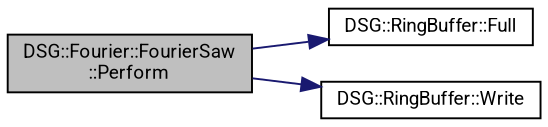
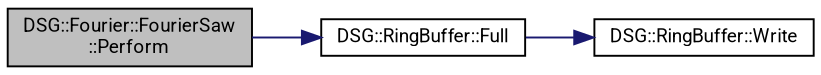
edge "DSG::Fourier::FourierSaw ::Perform" -> "DSG::RingBuffer::Write": now "DSG::RingBuffer::Full" -> "DSG::RingBuffer::Write"
